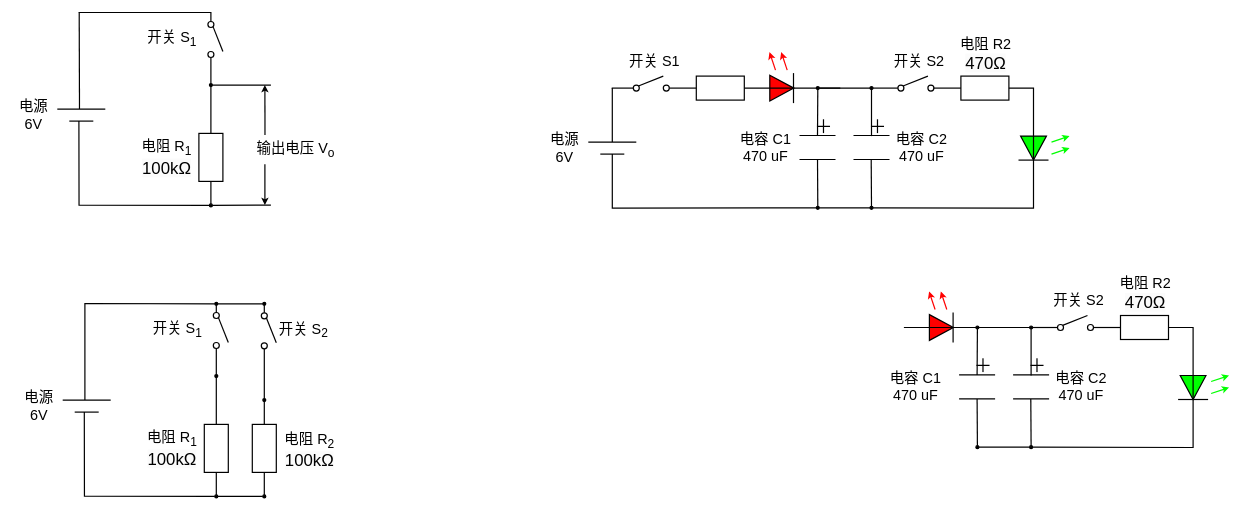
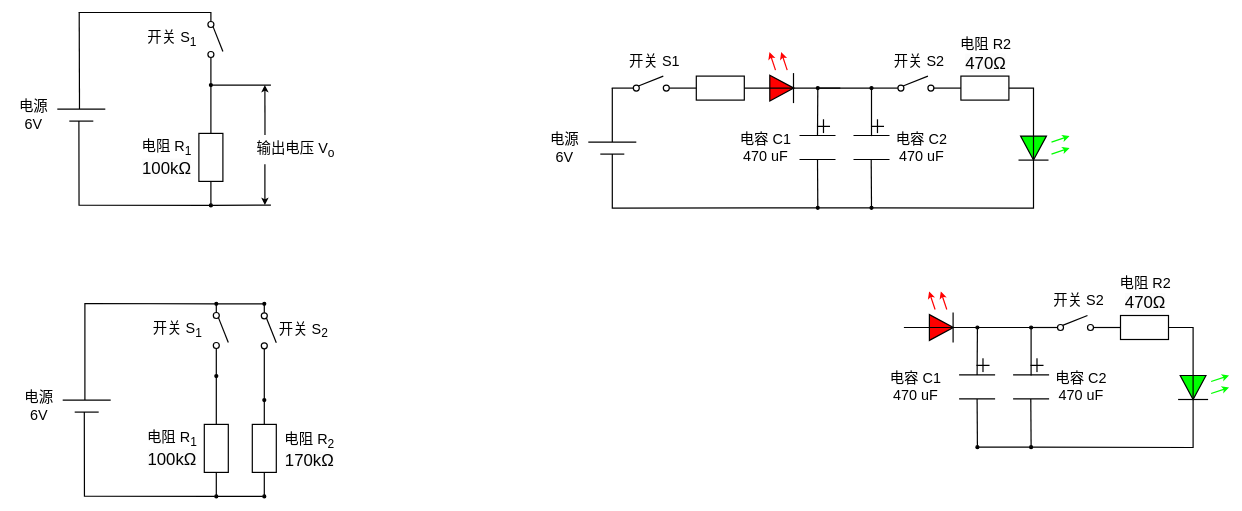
node "电阻 R2 100kΩ": label "电阻 R2 100kΩ" -> "电阻 R2 170kΩ"
